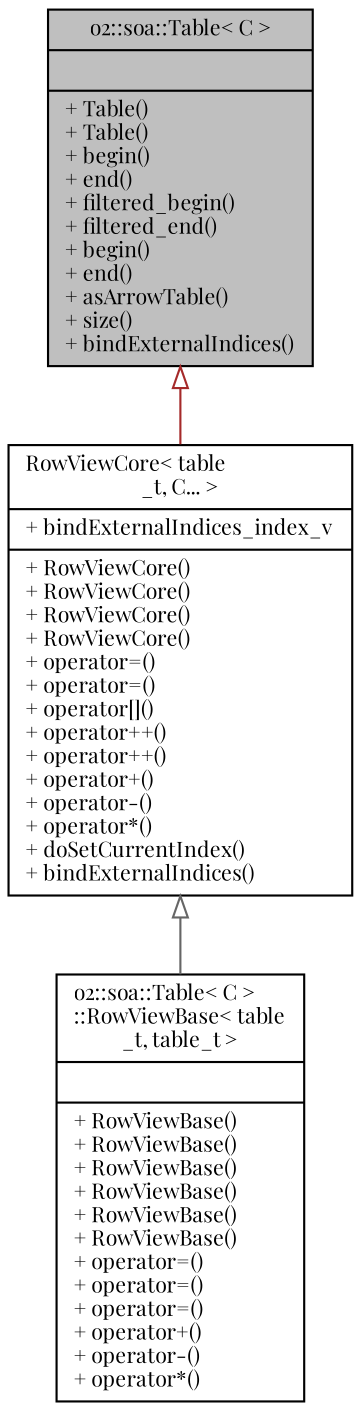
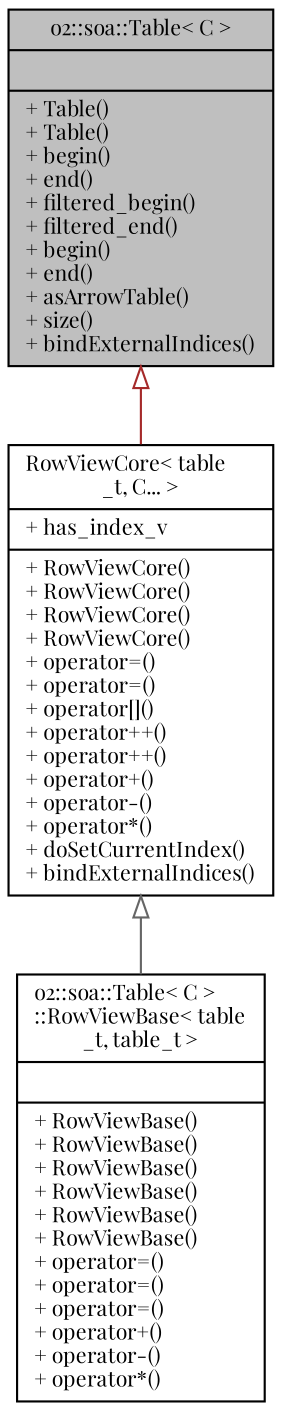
node "RowViewCore< table": text "+ bindExternalIndices_index_v" -> "+ has_index_v"
